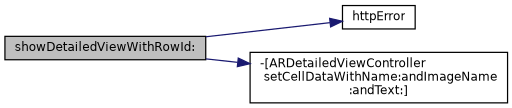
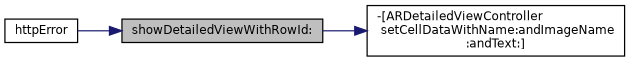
edge "showDetailedViewWithRowId:" -> "httpError": reversed
